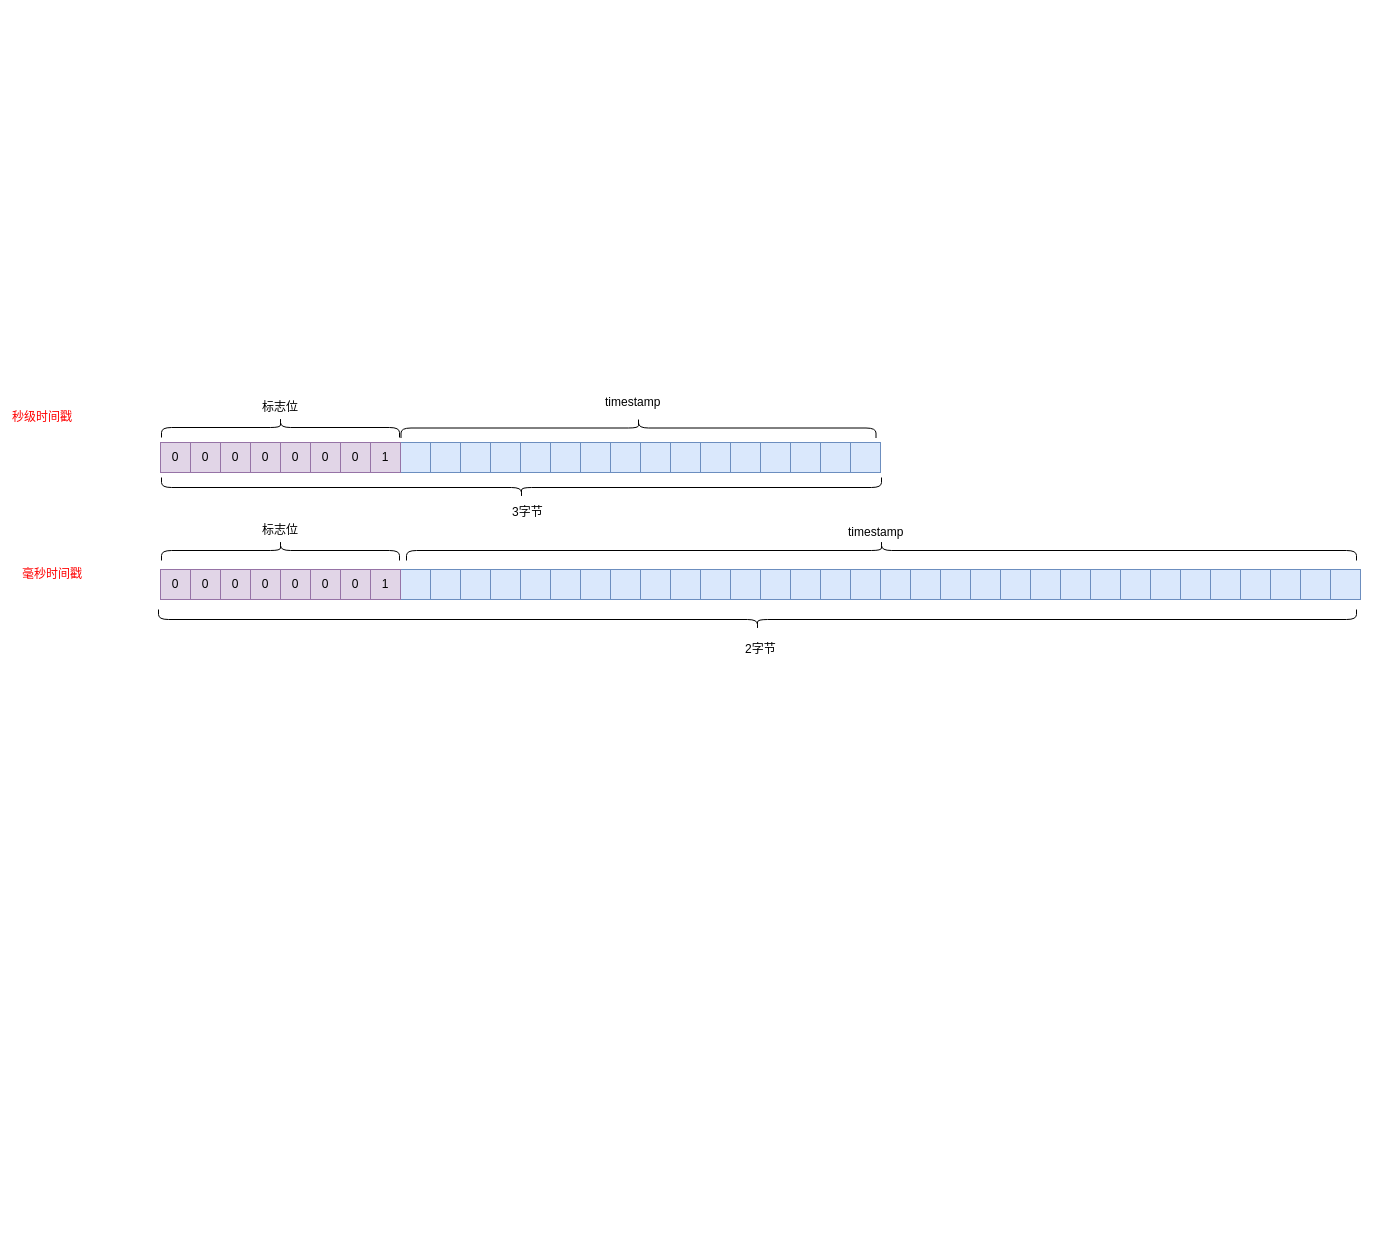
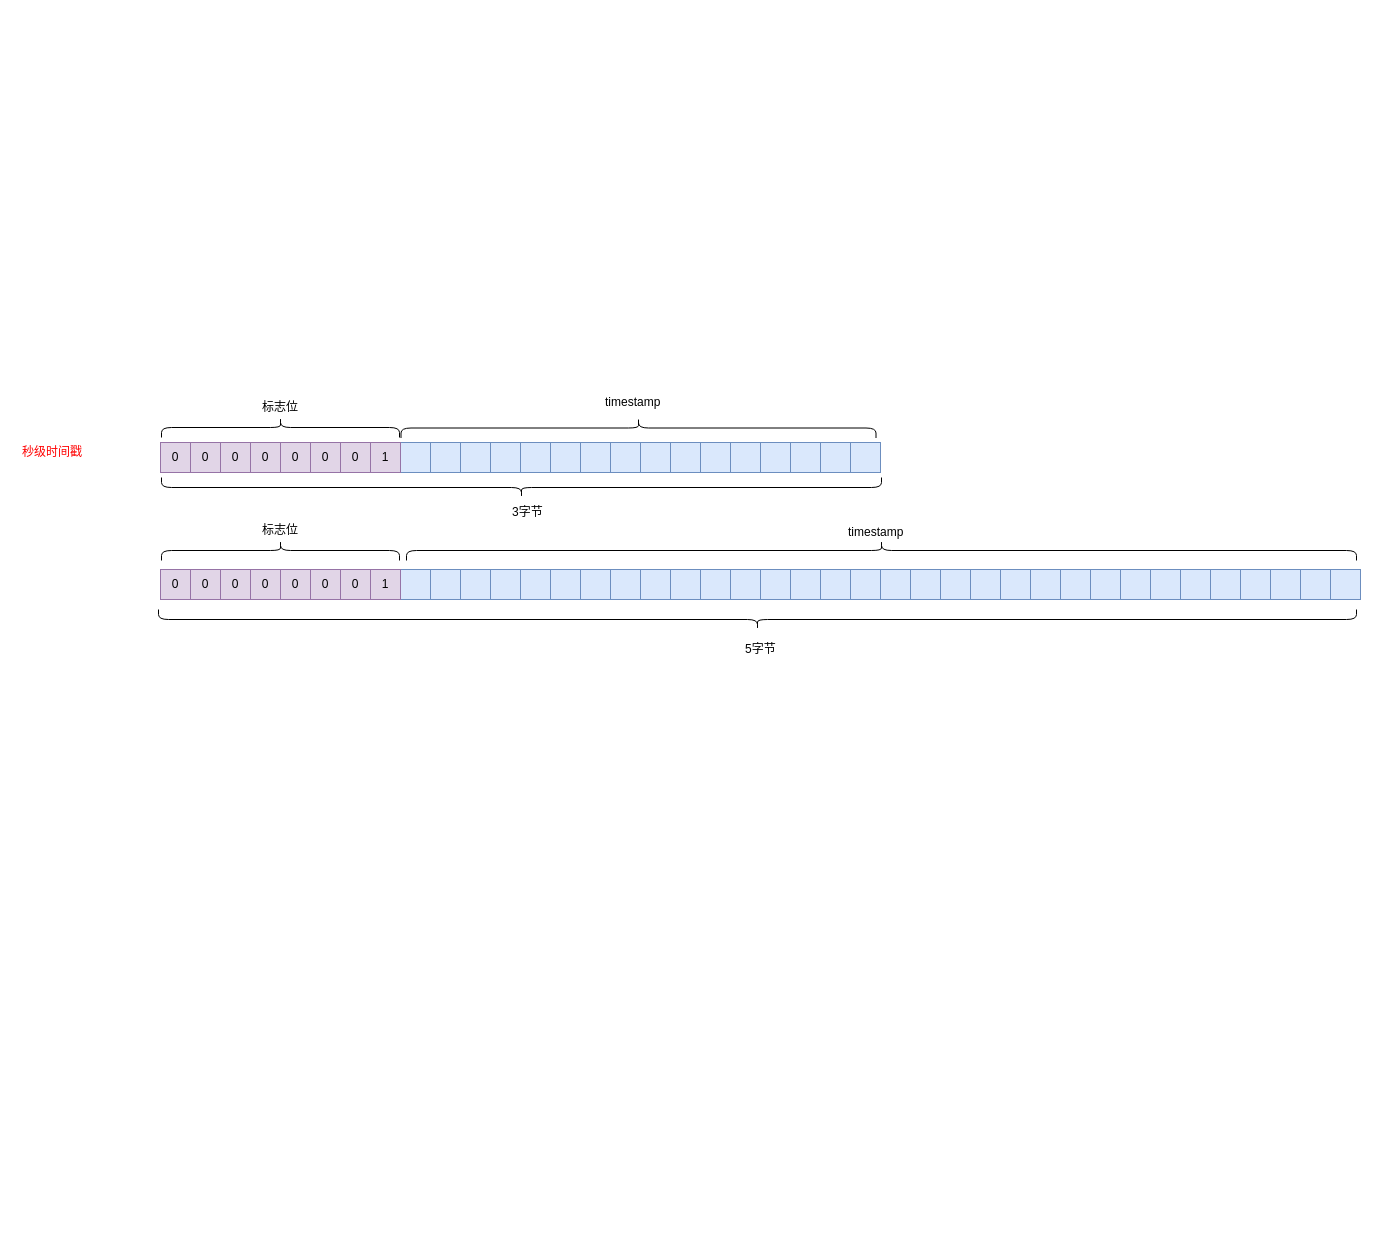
node "秒级时间戳": moved (51, 418) -> (61, 453)
node "毫秒时间戳": removed
node "2字节": label "2字节" -> "5字节"
